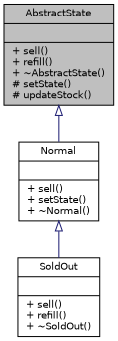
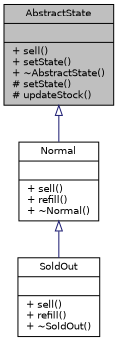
node "AbstractState": text "+ refill()" -> "+ setState()"
node "Normal": text "+ setState()" -> "+ refill()"
